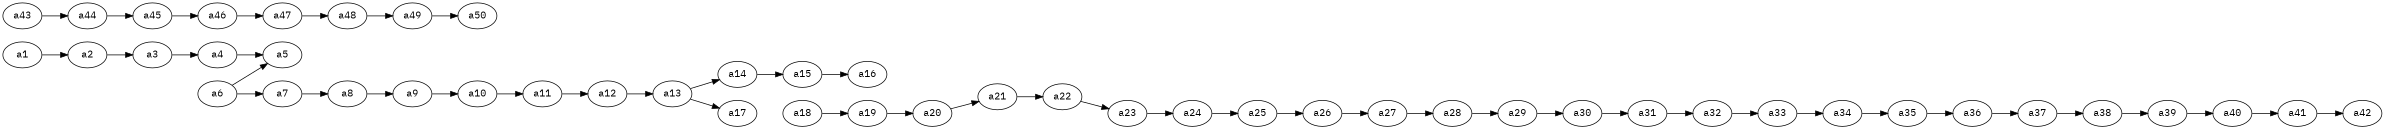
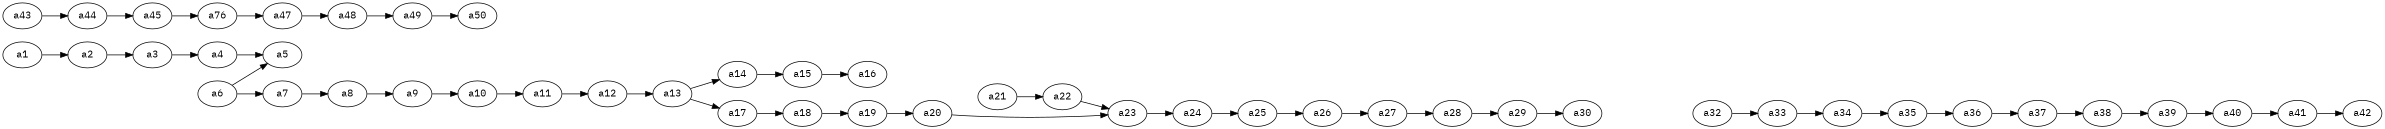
node "a46": label "a46" -> "a76"
edge "a20" -> "a21": now "a20" -> "a23"
edge "a17" -> "a18": added
node "a31": removed
